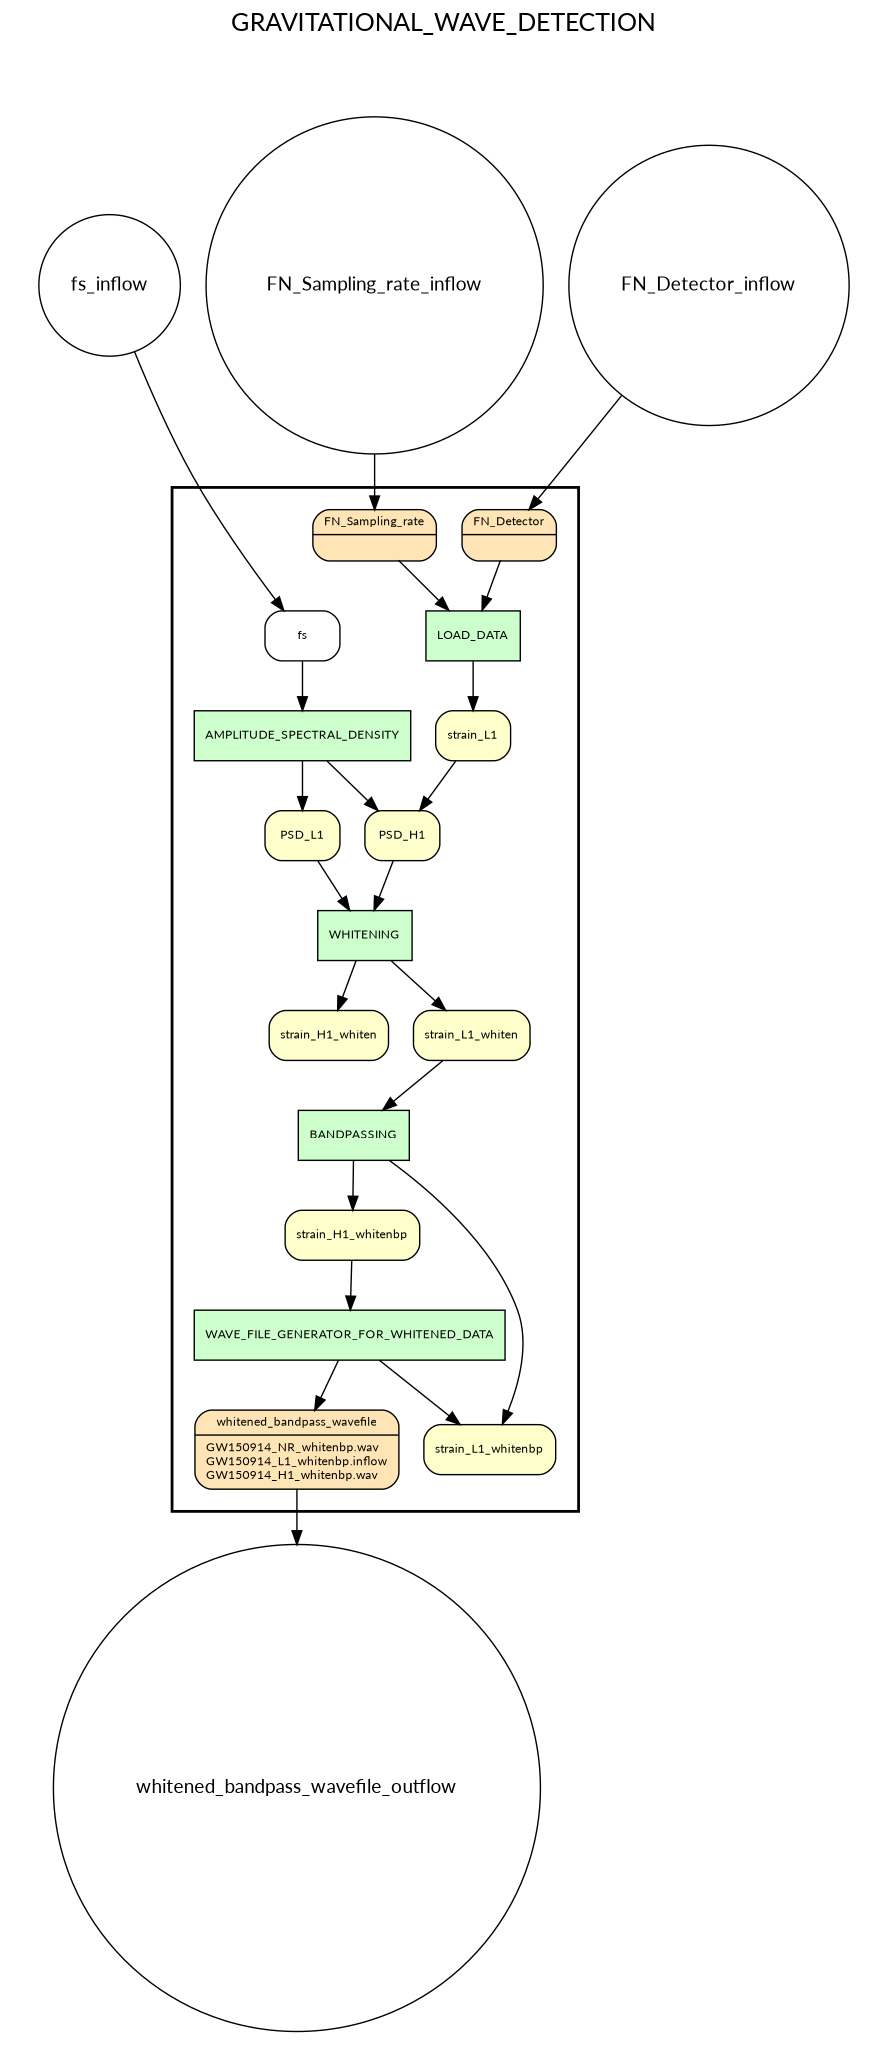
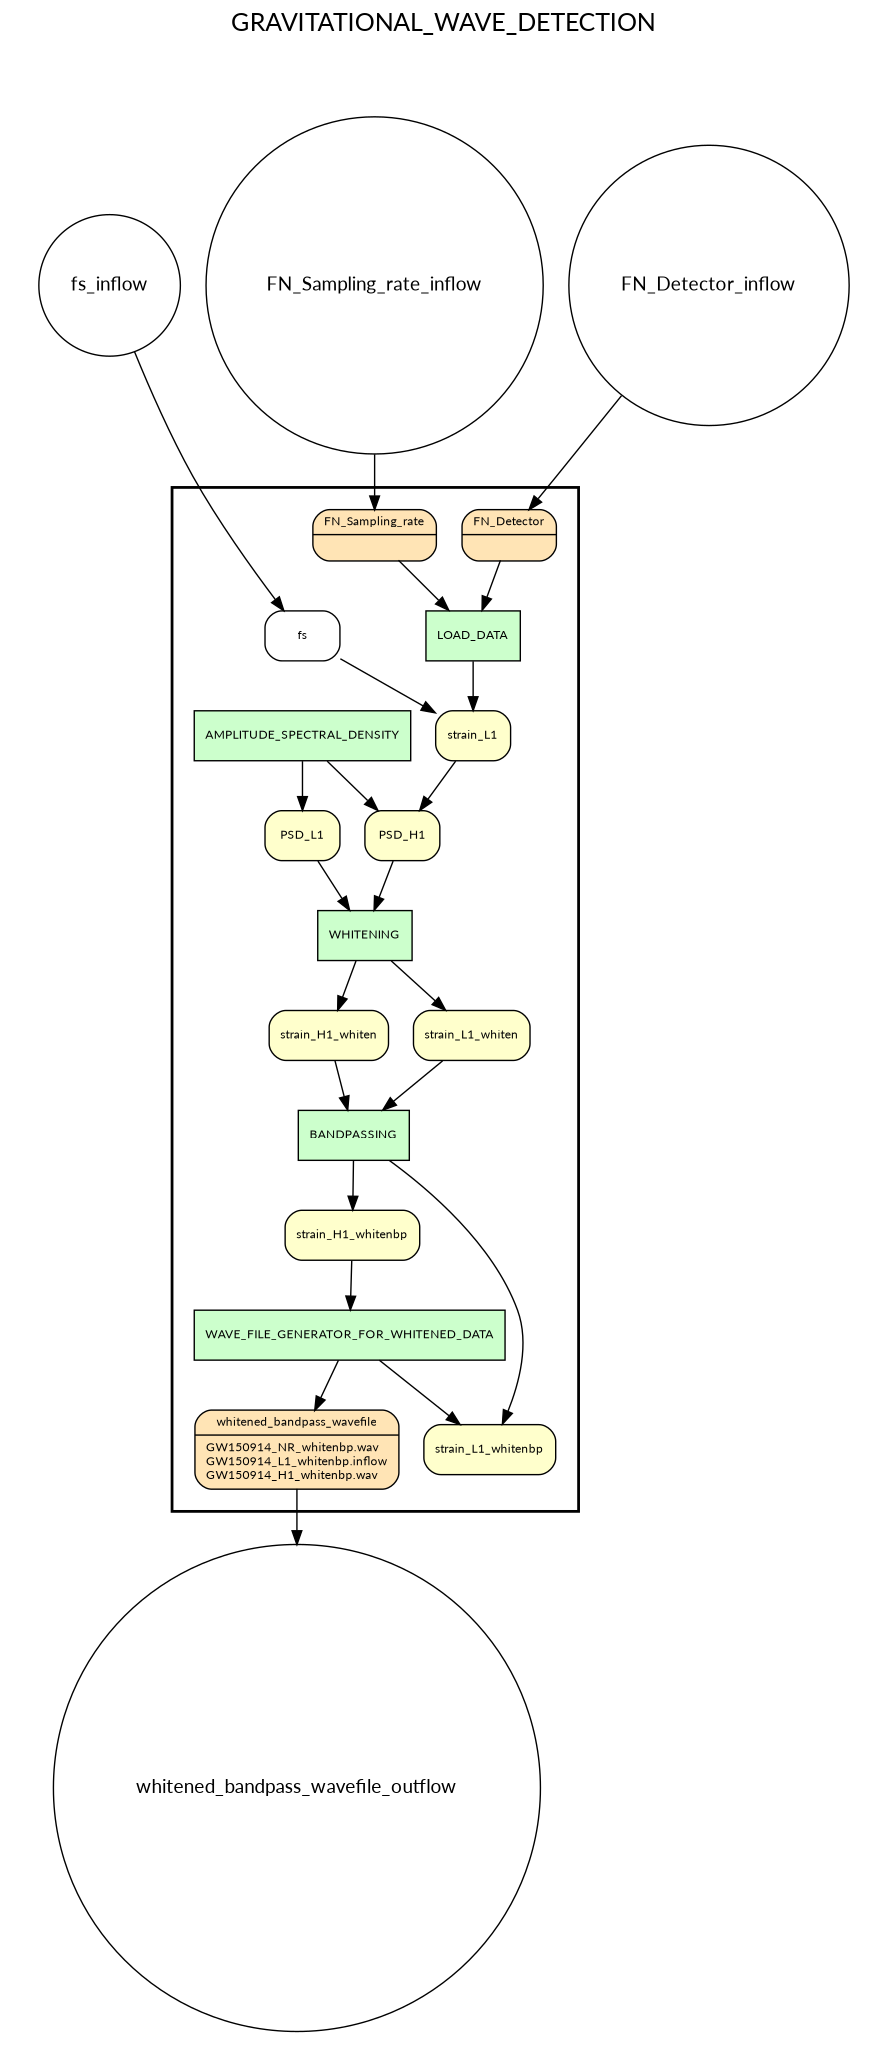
edge "fs" -> "AMPLITUDE_SPECTRAL_DENSITY": now "fs" -> "strain_L1"
edge "strain_H1_whiten" -> "BANDPASSING": added
